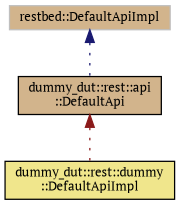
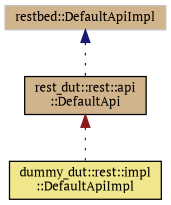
node "dummy_dut::rest::api ::DefaultApi": label "dummy_dut::rest::api ::DefaultApi" -> "rest_dut::rest::api ::DefaultApi"
node "dummy_dut::rest::dummy ::DefaultApiImpl": label "dummy_dut::rest::dummy ::DefaultApiImpl" -> "dummy_dut::rest::impl ::DefaultApiImpl"
